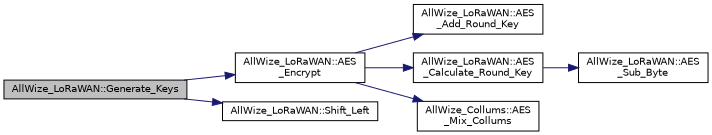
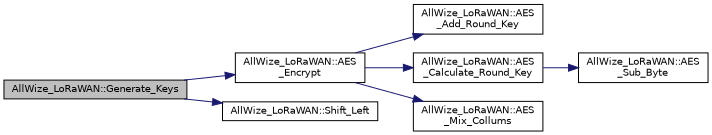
node "AllWize_Collums::AES _Mix_Collums": label "AllWize_Collums::AES _Mix_Collums" -> "AllWize_LoRaWAN::AES _Mix_Collums"
